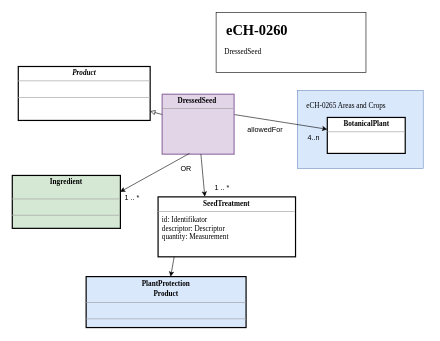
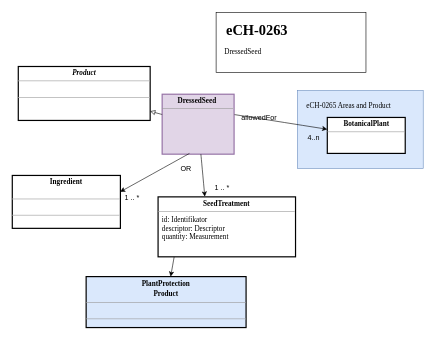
node "eCH-0260": label "eCH-0260" -> "eCH-0263"
node "eCH-0265 Areas and Crops": label "eCH-0265 Areas and Crops" -> "eCH-0265 Areas and Product"
node "allowedFor": moved (265, 129) -> (259, 117)
node "Ingredient": fillcolor #d5e8d4 -> #ffffff
